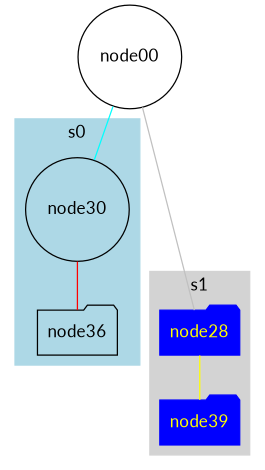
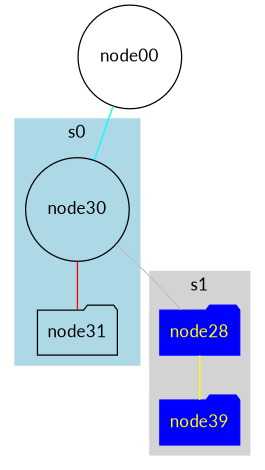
edge "node00" -- "node28": now "node30" -- "node28"
node "node36": label "node36" -> "node31"
